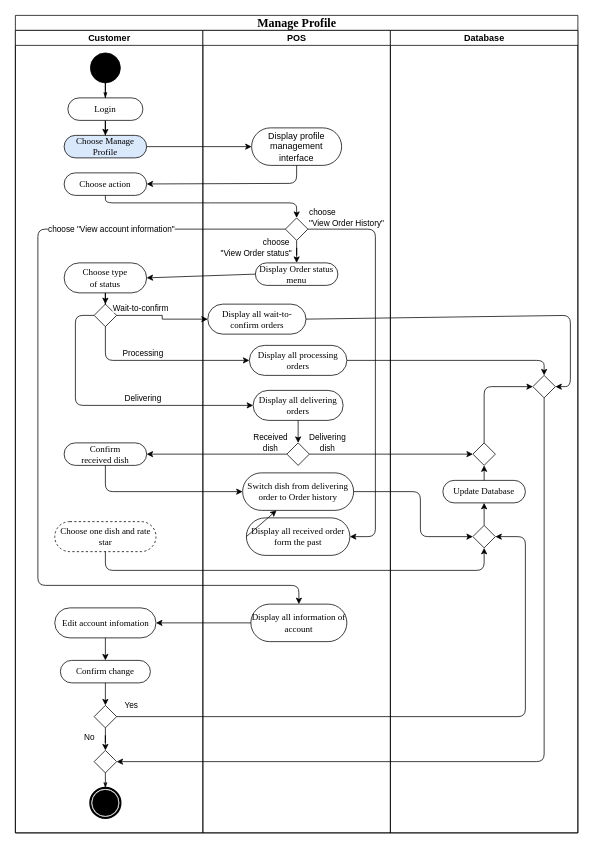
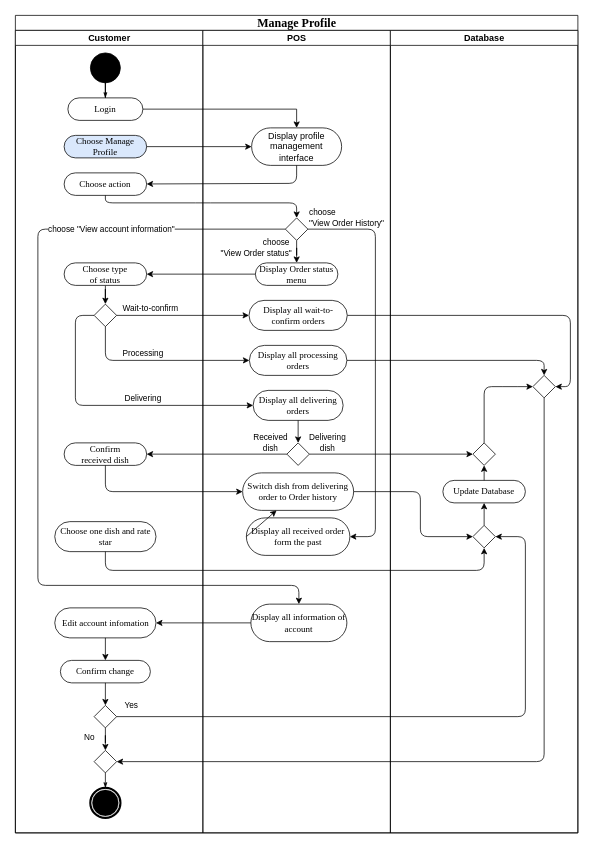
edge "Login" -> "Choose Manage Profile": now "Login" -> "Display profile management interface"
node "Choose type of status": size 83x30 -> 83x23
node "Display all wait-to-confirm orders": moved (257, 319) -> (298, 315)
node "Choose one dish and rate star": style dashed -> solid
